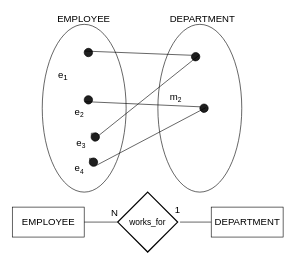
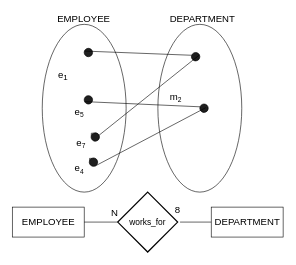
node "e2": label "e2" -> "e5"
node "e3": label "e3" -> "e7"
node "1": label "1" -> "8"
